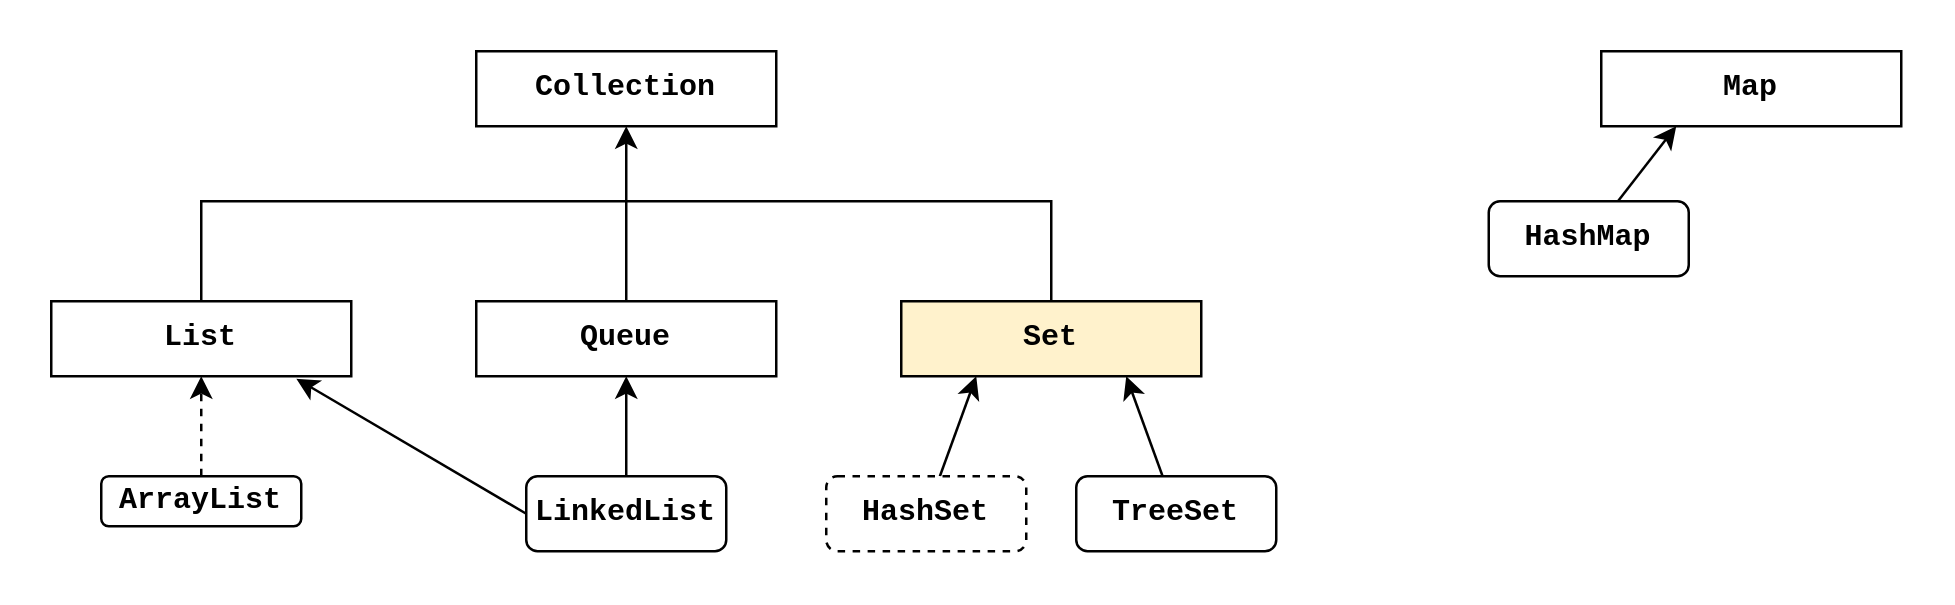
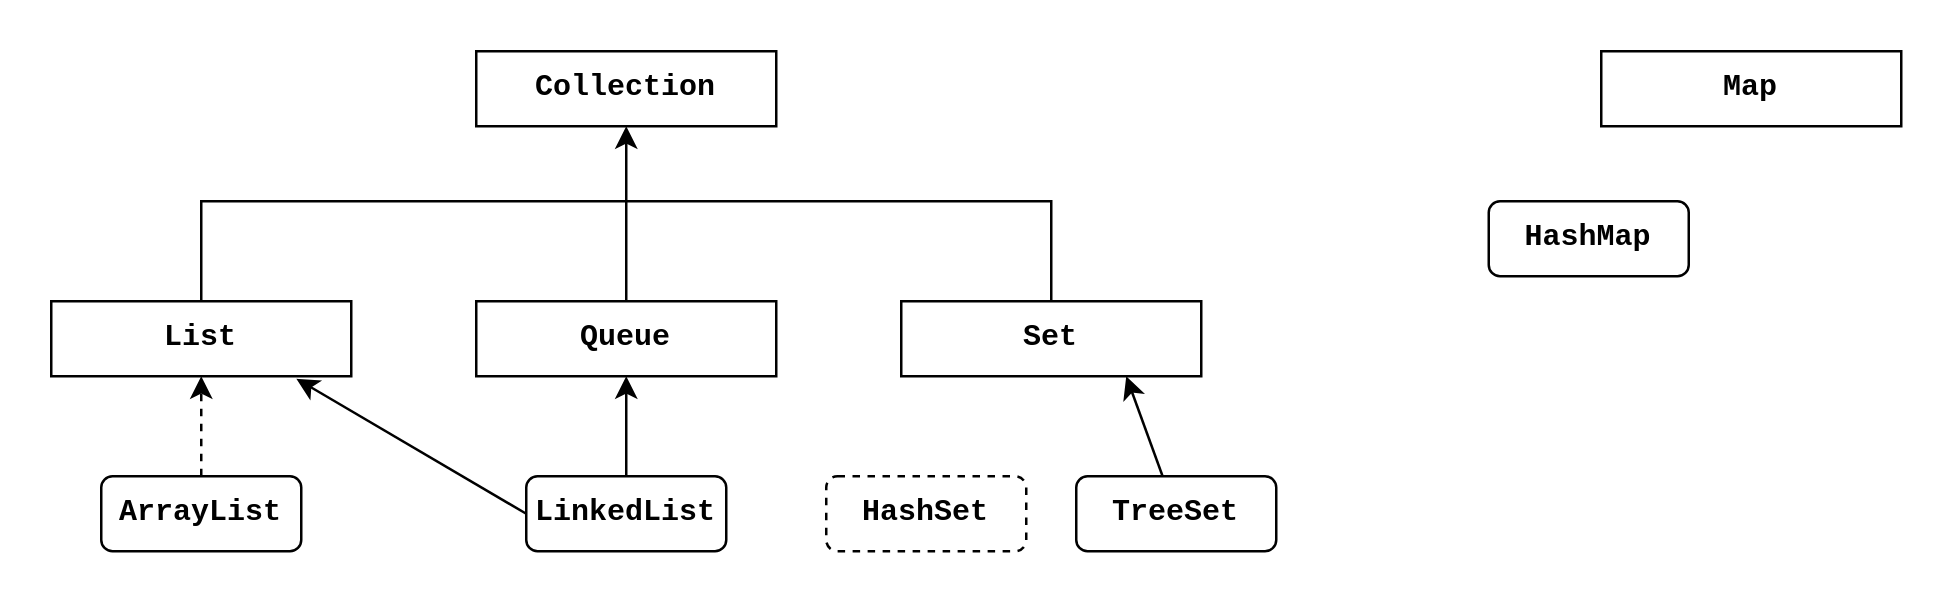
edge "HashMap" -> "Map": removed
node "Set": fillcolor #fff2cc -> #ffffff
edge "HashSet" -> "Set": removed
node "ArrayList": size 200x50 -> 200x75
